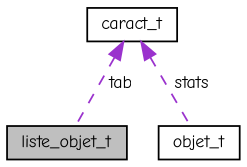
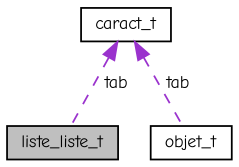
edge "objet_t" -> "caract_t": label " stats" -> " tab"
node "liste_objet_t": label "liste_objet_t" -> "liste_liste_t"
